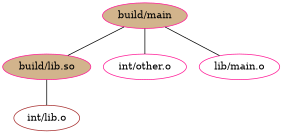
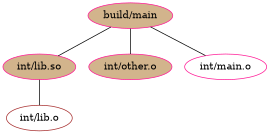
node "build/lib.so": label "build/lib.so" -> "int/lib.so"
node "int/other.o": fillcolor white -> tan
node "lib/main.o": label "lib/main.o" -> "int/main.o"
